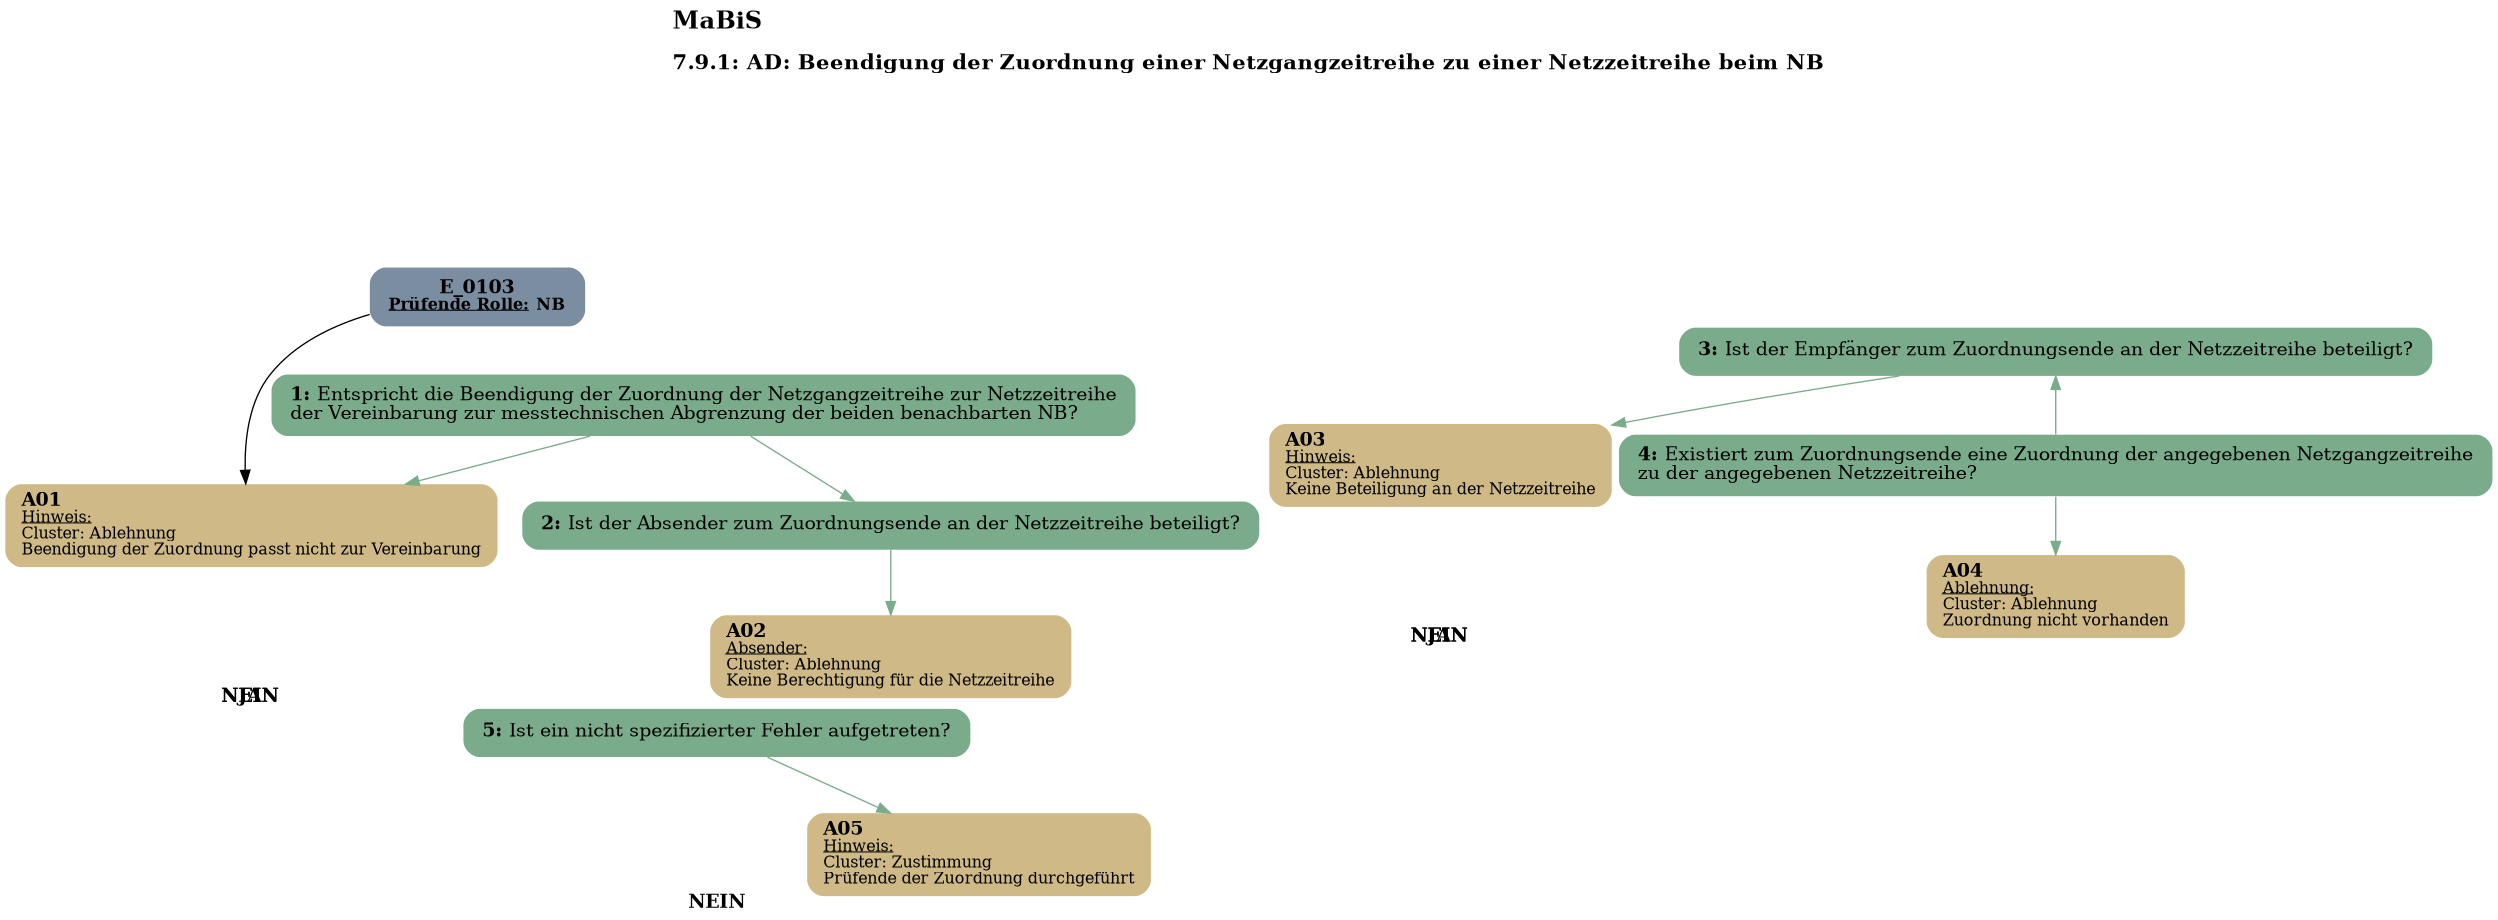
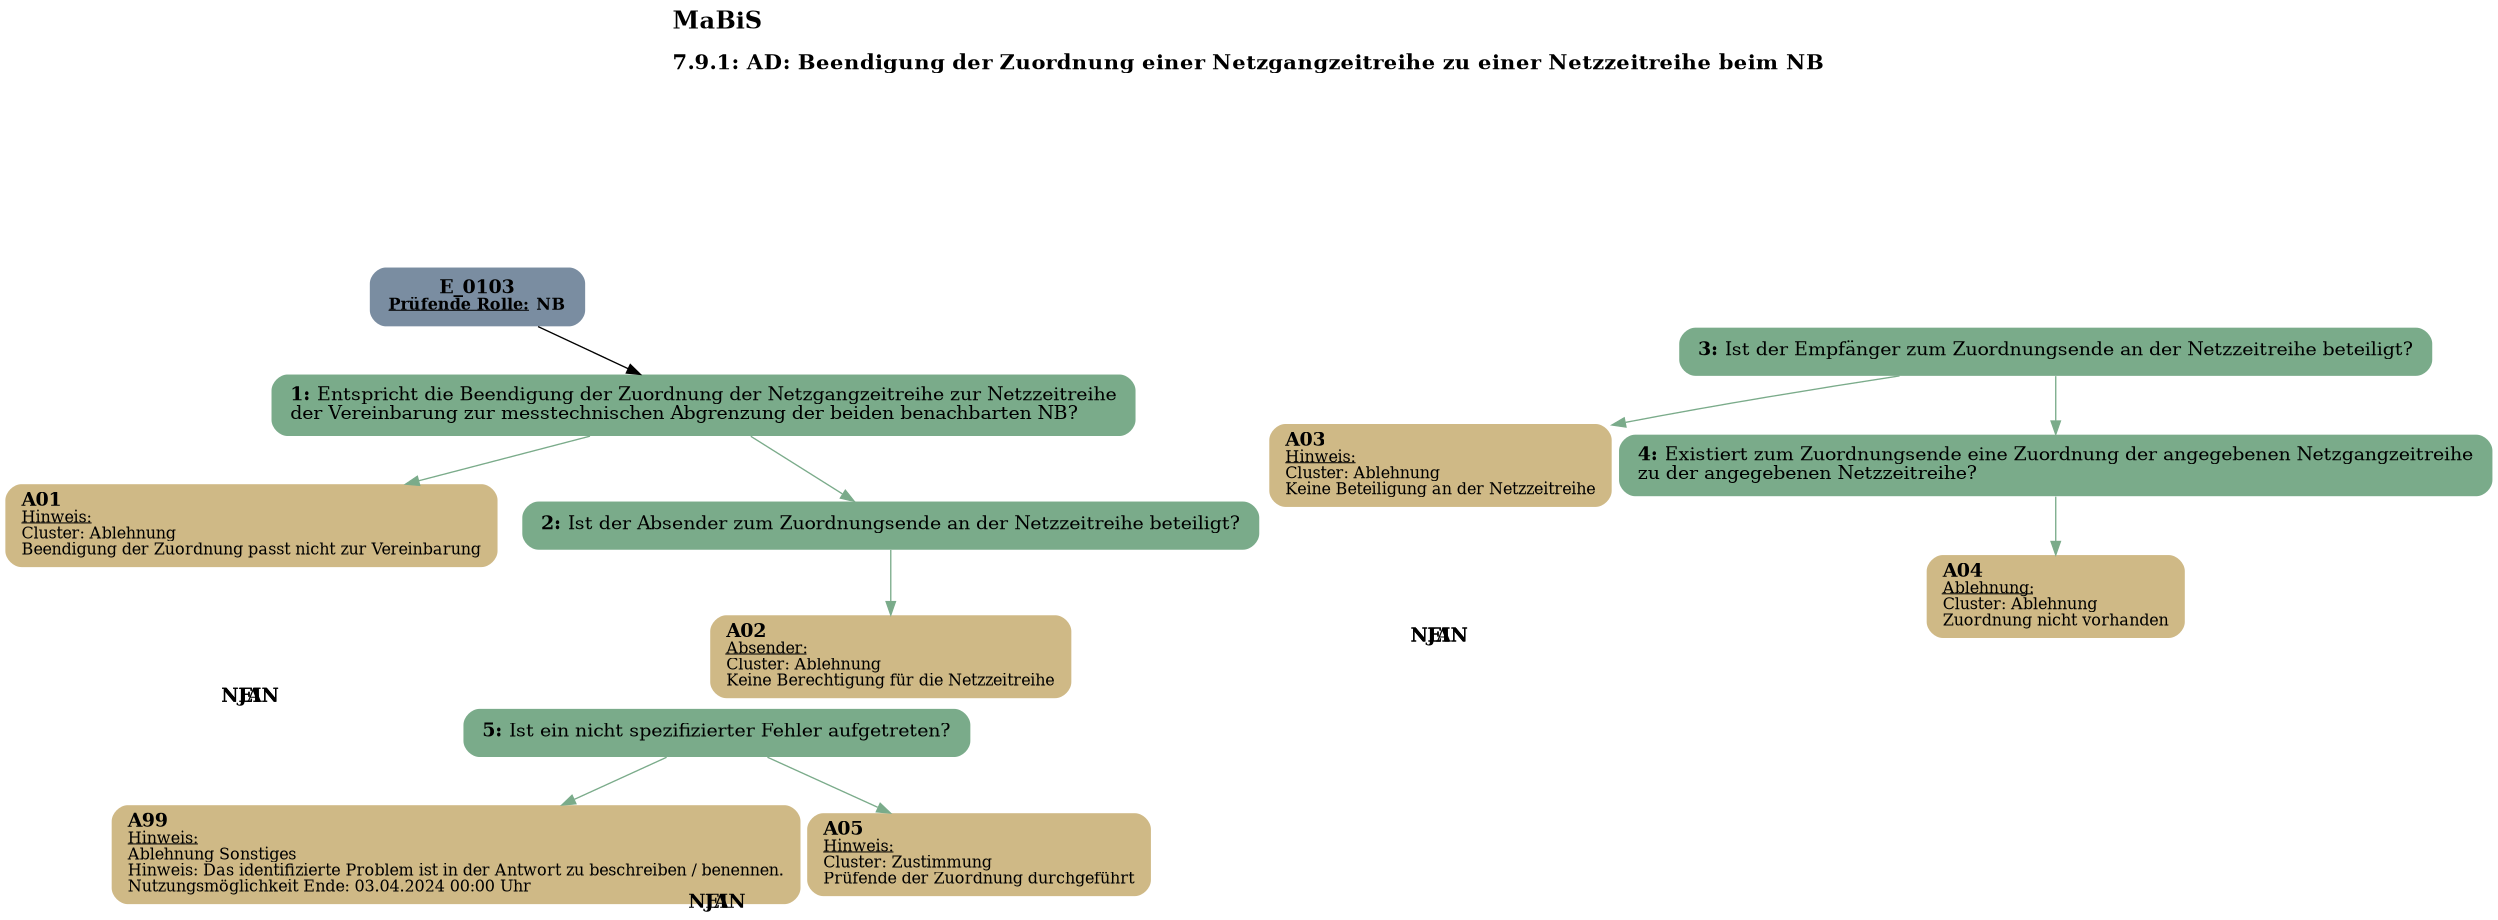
edge "E_0103" -> "A01": now "E_0103" -> "1:"
edge "4:" -> "3:": reversed
node "A99": added
